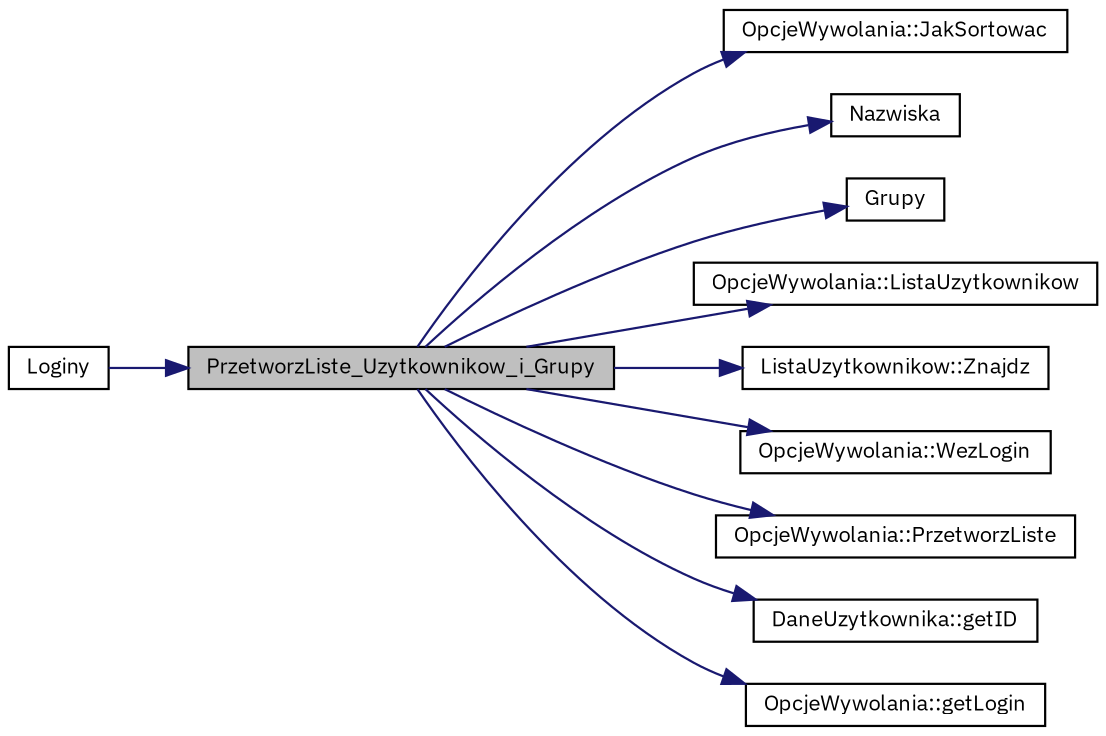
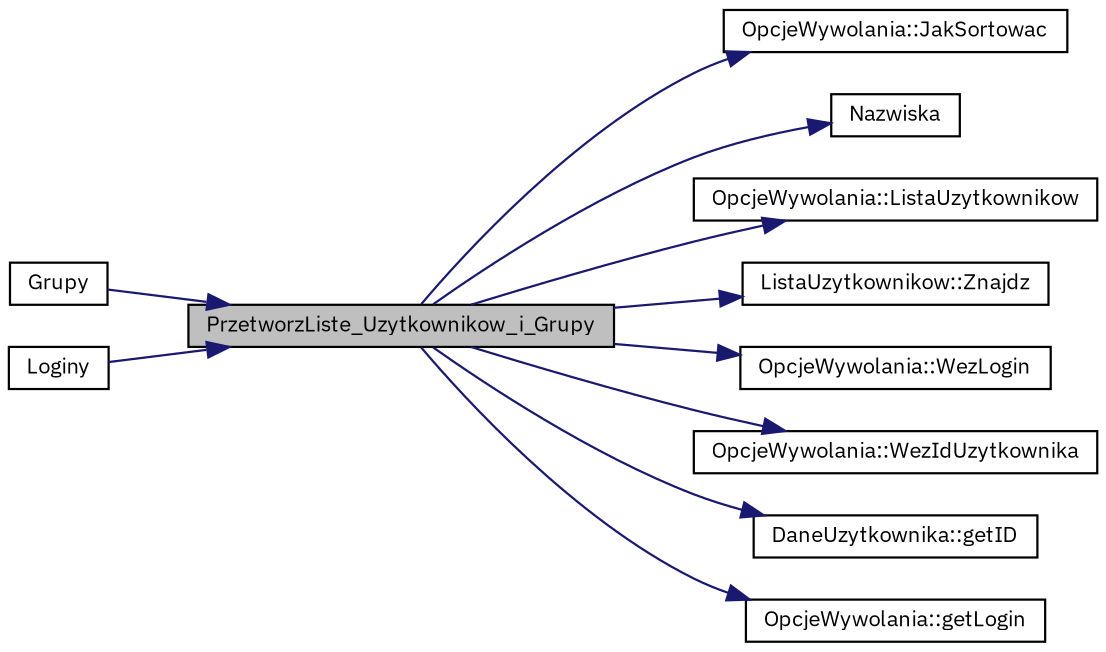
edge "PrzetworzListe_Uzytkownikow_i_Grupy" -> "Grupy": reversed
node "OpcjeWywolania::PrzetworzListe": label "OpcjeWywolania::PrzetworzListe" -> "OpcjeWywolania::WezIdUzytkownika"
